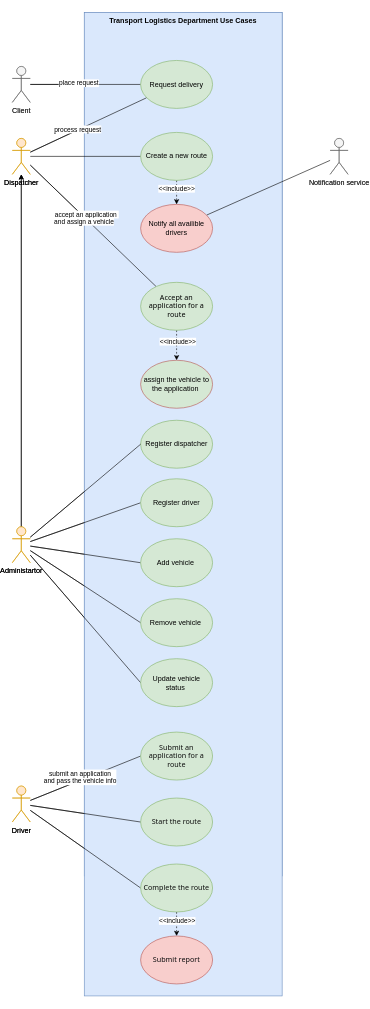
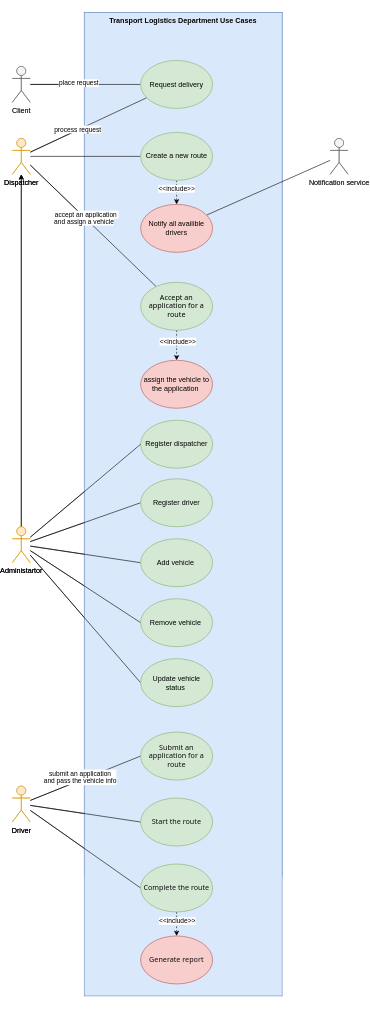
node "assign the vehicle to the application": fillcolor #d5e8d4 -> #f8cecc
node "Submit report": label "Submit report" -> "Generate report"
